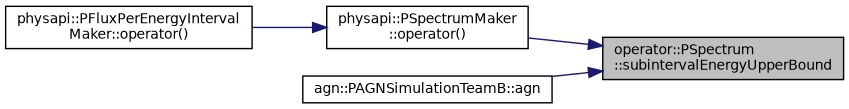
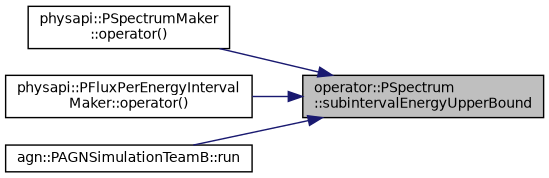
edge "physapi::PFluxPerEnergyInterval Maker::operator()" -> "physapi::PSpectrumMaker ::operator()": now "physapi::PFluxPerEnergyInterval Maker::operator()" -> "operator::PSpectrum ::subintervalEnergyUpperBound"
node "agn::PAGNSimulationTeamB::agn": label "agn::PAGNSimulationTeamB::agn" -> "agn::PAGNSimulationTeamB::run"
